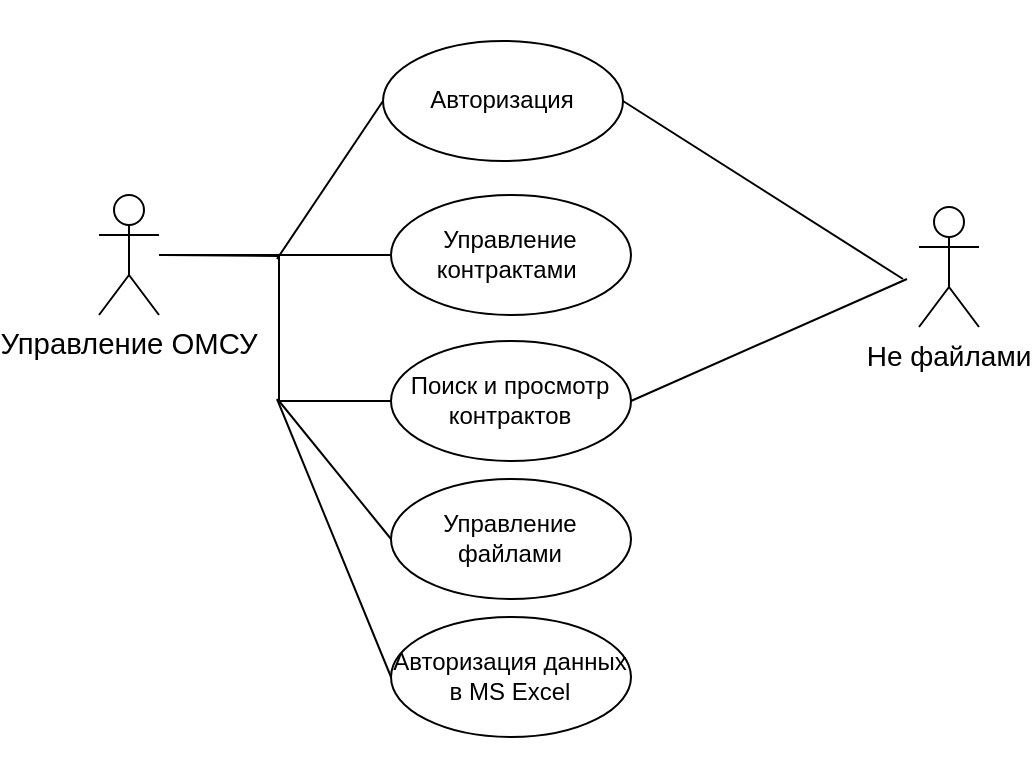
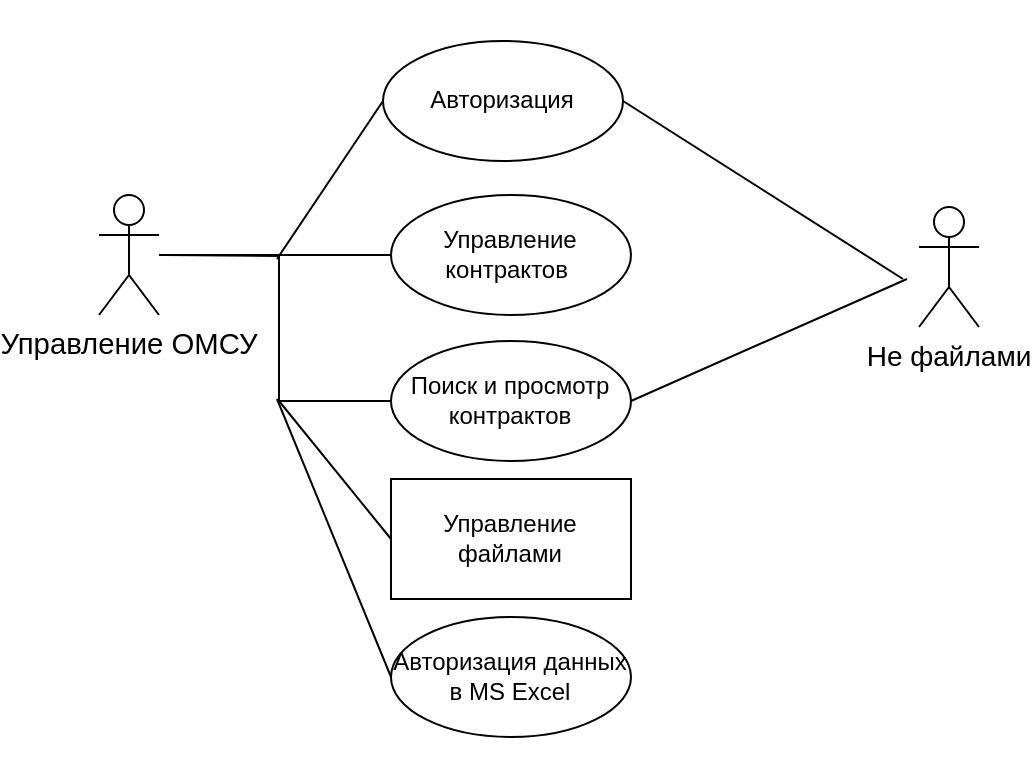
node "Управление контрактами": label "Управление контрактами" -> "Управление контрактов"
node "Управление файлами": shape ellipse -> rectangle
